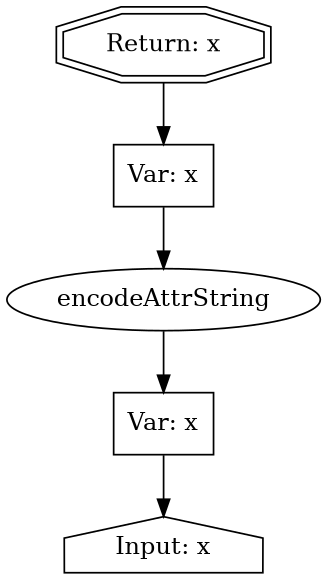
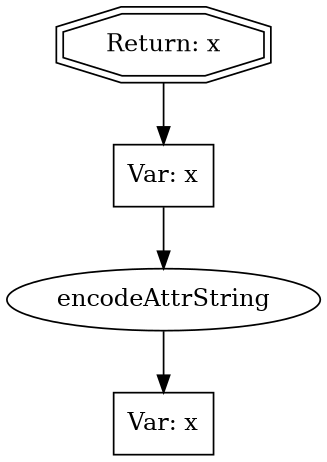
node "Input: x": removed
